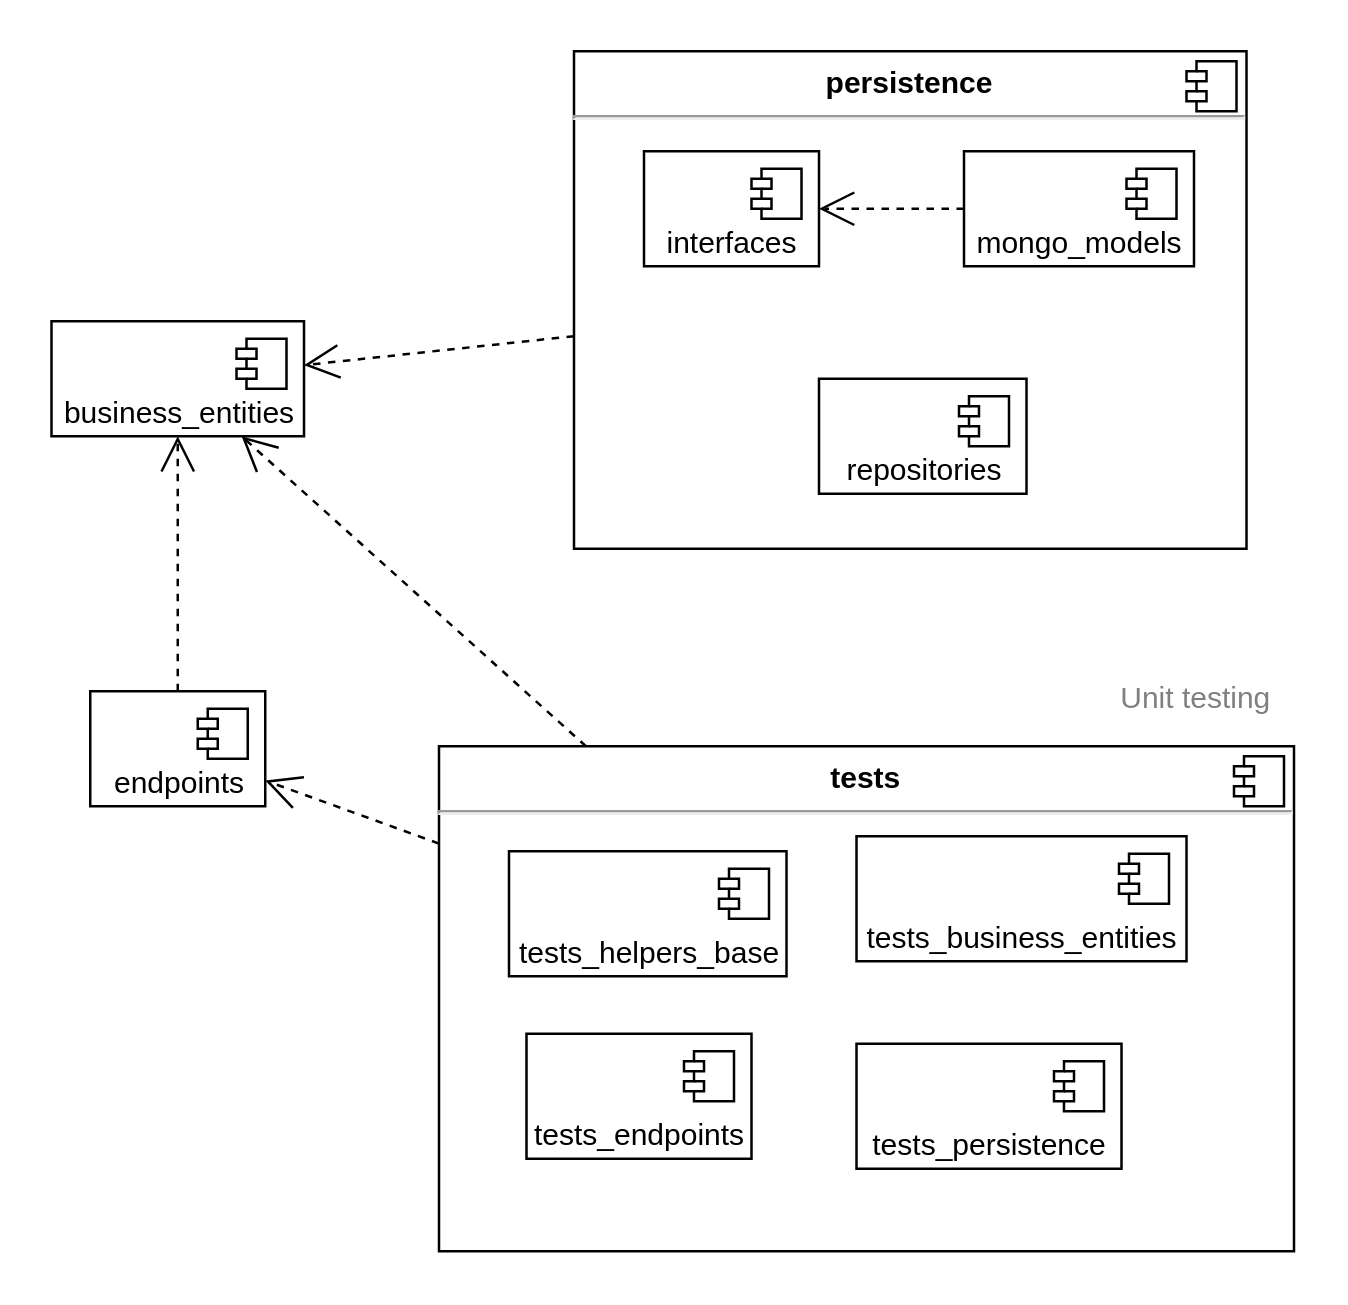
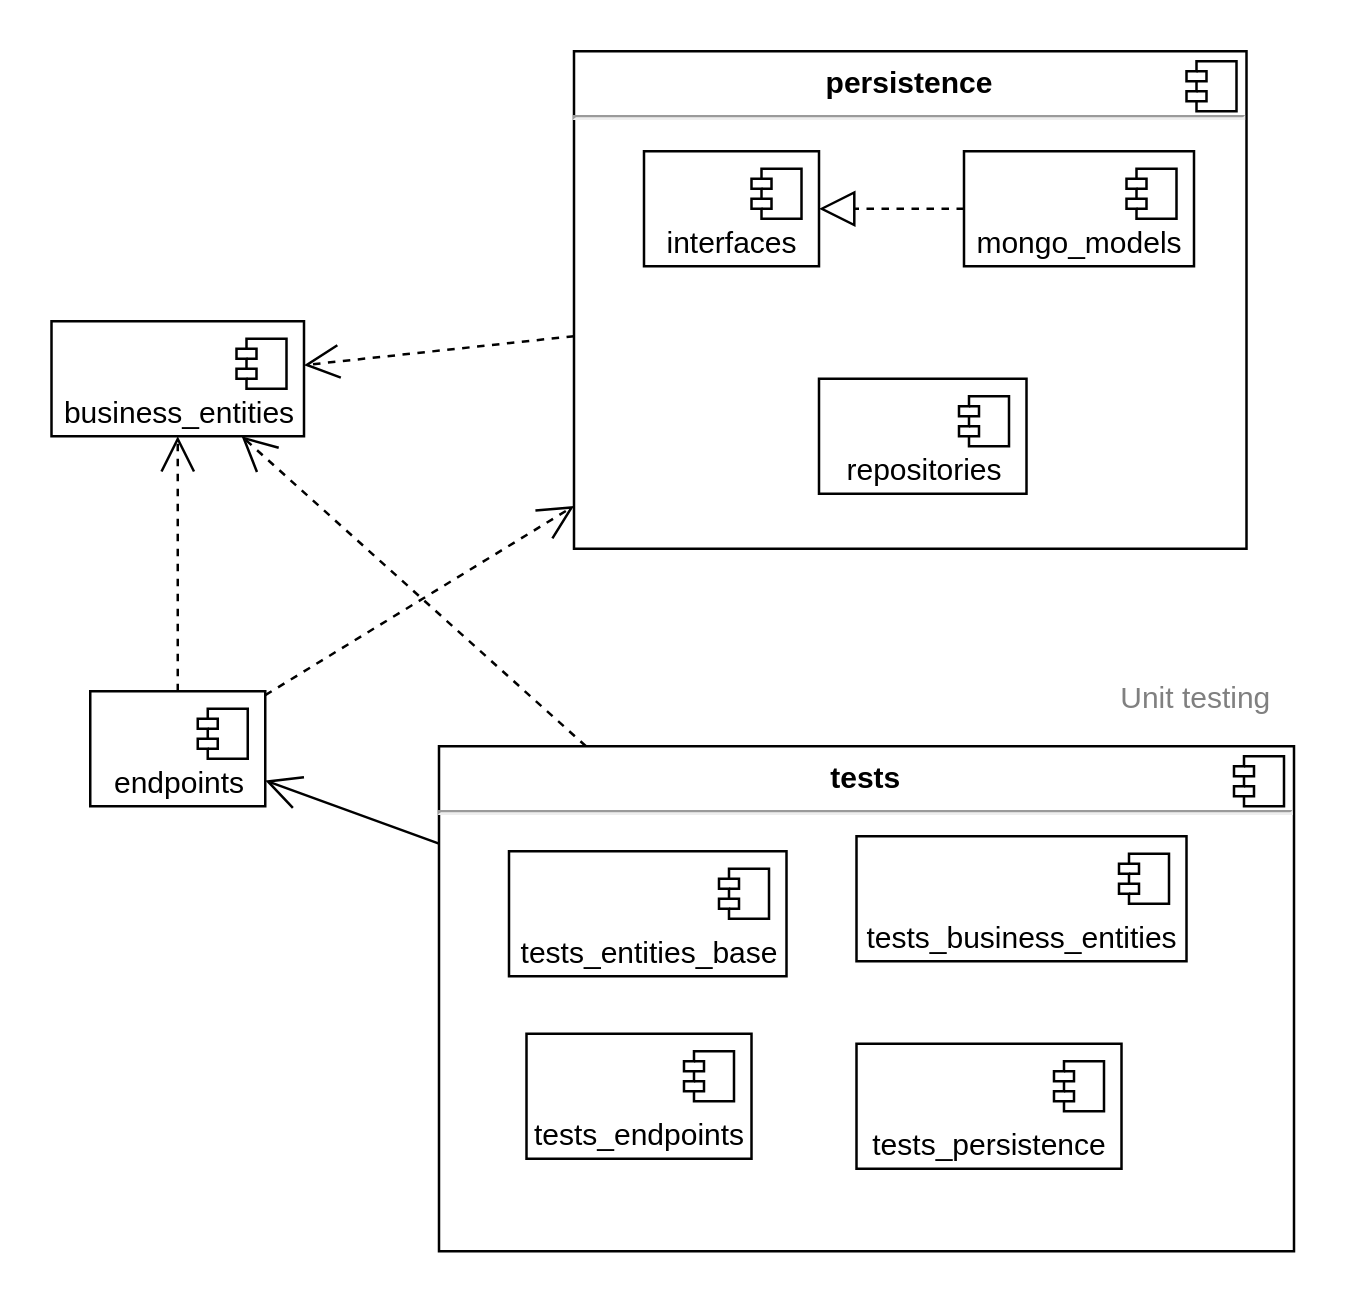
edge "mongo_models" -> "interfaces": arrowhead open -> block
edge "endpoints" -> "persistence": added
edge "tests" -> "endpoints": style dashed -> solid
node "tests_helpers_base": label "tests_helpers_base" -> "tests_entities_base"
